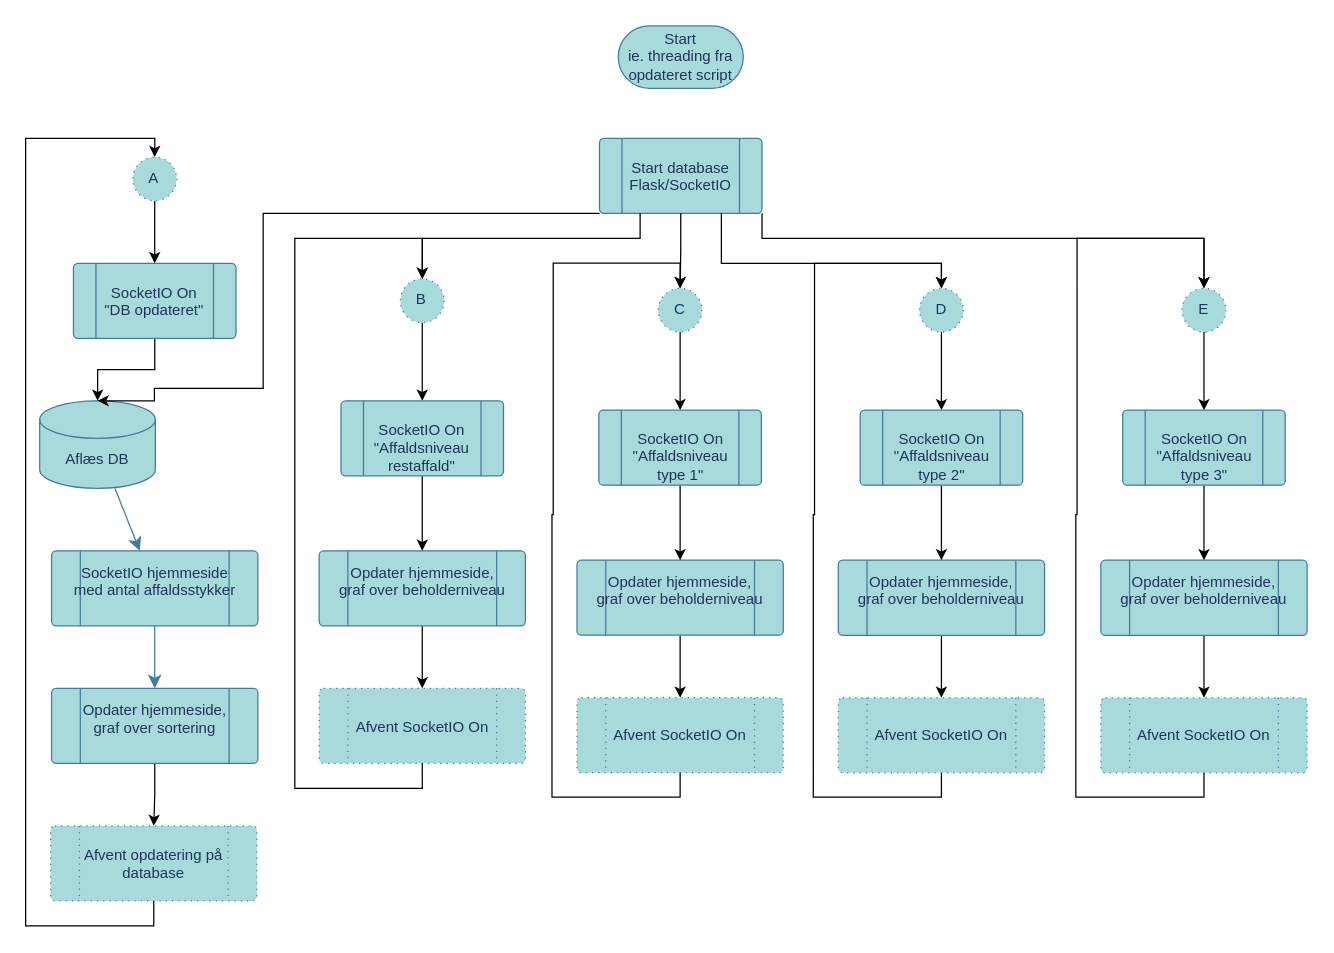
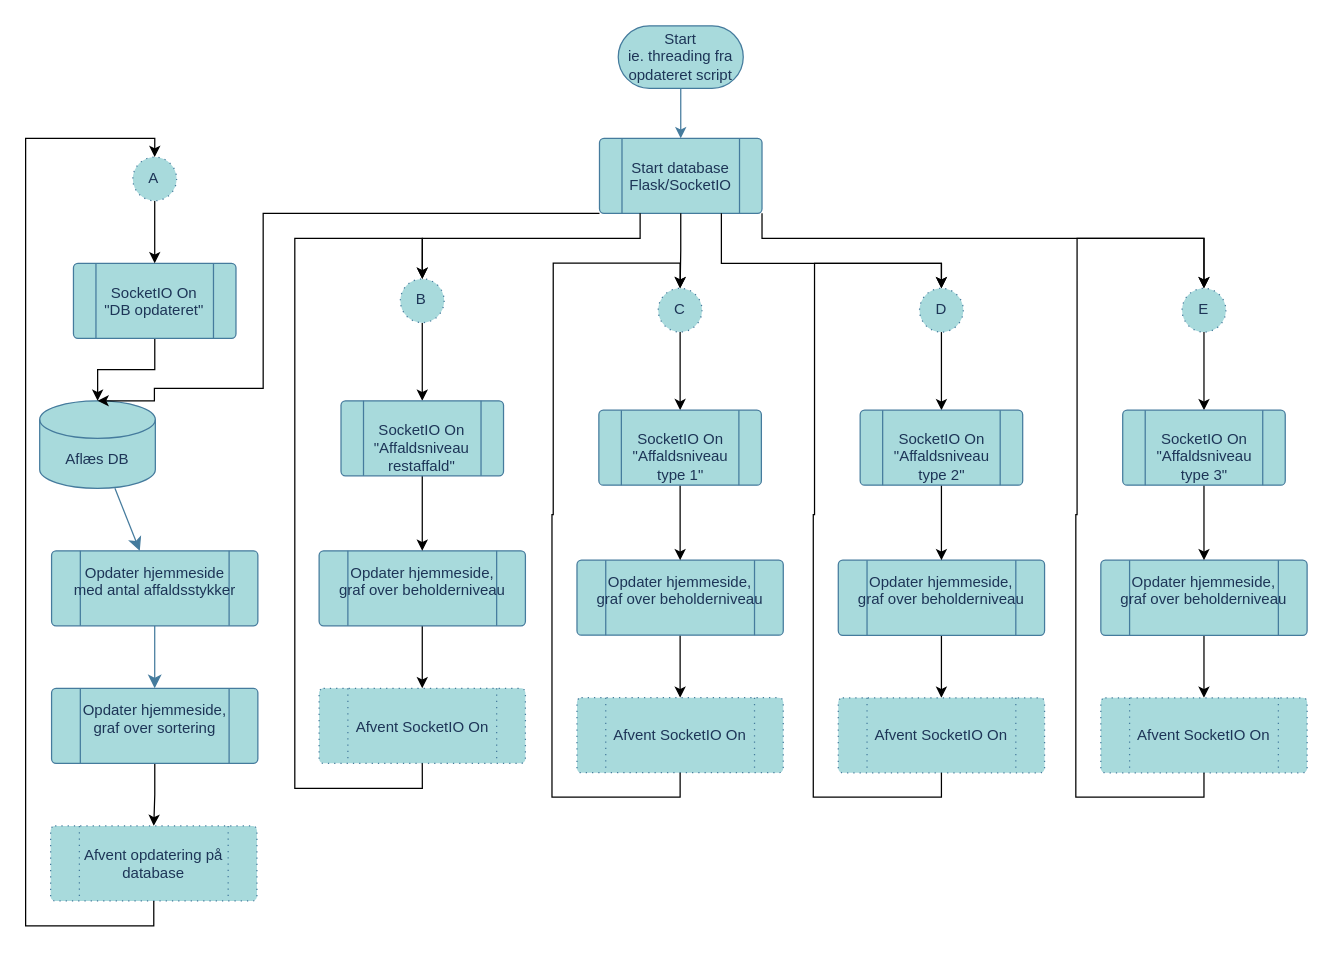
edge "Start ie. threading fra opdateret script" -> "Start database Flask/SocketIO": added
node "SocketIO hjemmeside med antal affaldsstykker": label "SocketIO hjemmeside med antal affaldsstykker" -> "Opdater hjemmeside med antal affaldsstykker"
